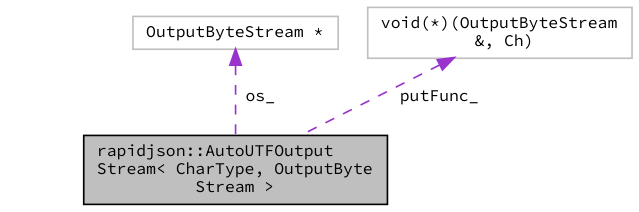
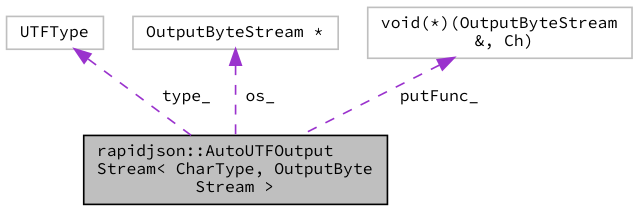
node "UTFType": added
